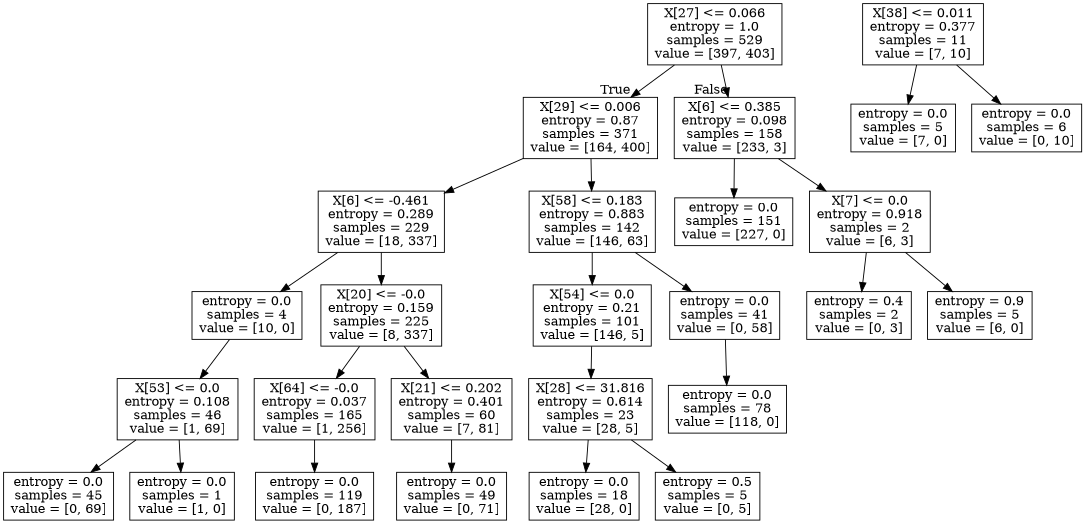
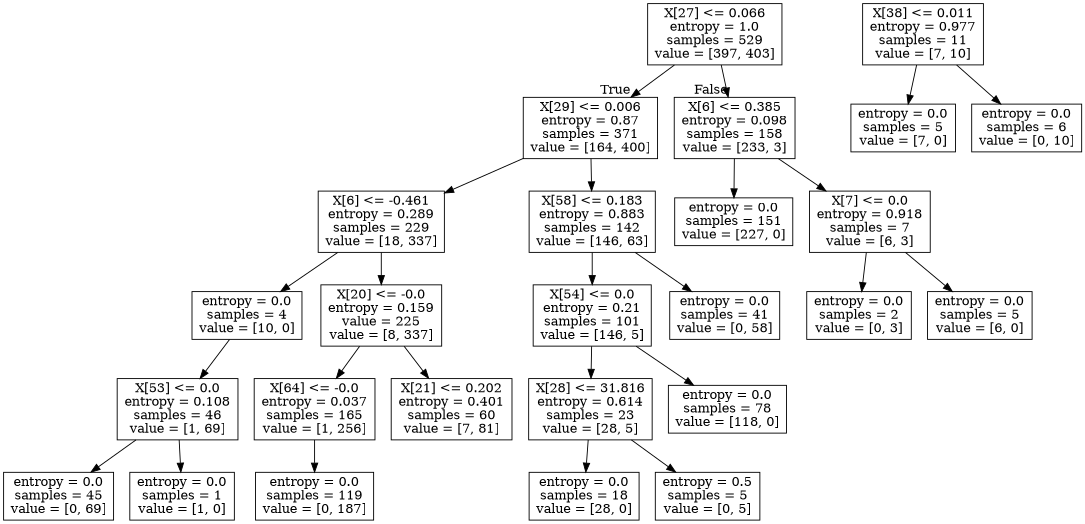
node "X[38] <= 0.011 entropy = 0.377 samples = 11 value = [7, 10]": label "X[38] <= 0.011 entropy = 0.377 samples = 11 value = [7, 10]" -> "X[38] <= 0.011 entropy = 0.977 samples = 11 value = [7, 10]"
node "X[7] <= 0.0 entropy = 0.918 samples = 2 value = [6, 3]": label "X[7] <= 0.0 entropy = 0.918 samples = 2 value = [6, 3]" -> "X[7] <= 0.0 entropy = 0.918 samples = 7 value = [6, 3]"
node "X[20] <= -0.0 entropy = 0.159 samples = 225 value = [8, 337]": label "X[20] <= -0.0 entropy = 0.159 samples = 225 value = [8, 337]" -> "X[20] <= -0.0 entropy = 0.159 value = 225 value = [8, 337]"
node "entropy = 0.4 samples = 2 value = [0, 3]": label "entropy = 0.4 samples = 2 value = [0, 3]" -> "entropy = 0.0 samples = 2 value = [0, 3]"
node "entropy = 0.9 samples = 5 value = [6, 0]": label "entropy = 0.9 samples = 5 value = [6, 0]" -> "entropy = 0.0 samples = 5 value = [6, 0]"
edge "entropy = 0.0 samples = 41 value = [0, 58]" -> "entropy = 0.0 samples = 78 value = [118, 0]": now "X[54] <= 0.0 entropy = 0.21 samples = 101 value = [146, 5]" -> "entropy = 0.0 samples = 78 value = [118, 0]"
node "entropy = 0.0 samples = 49 value = [0, 71]": removed
